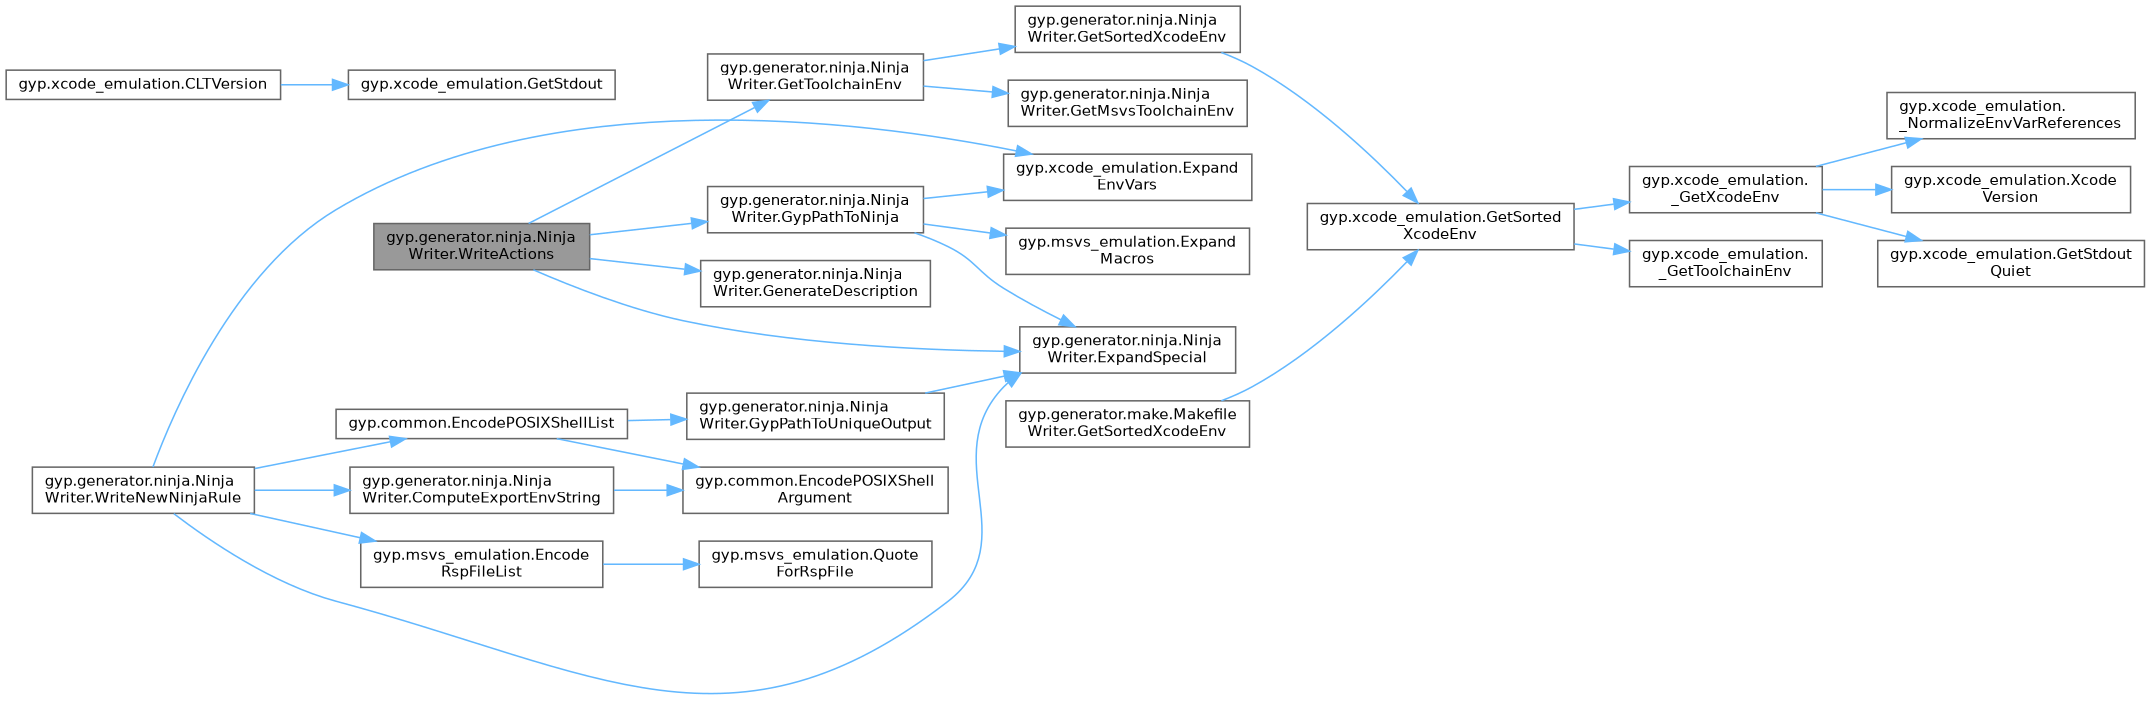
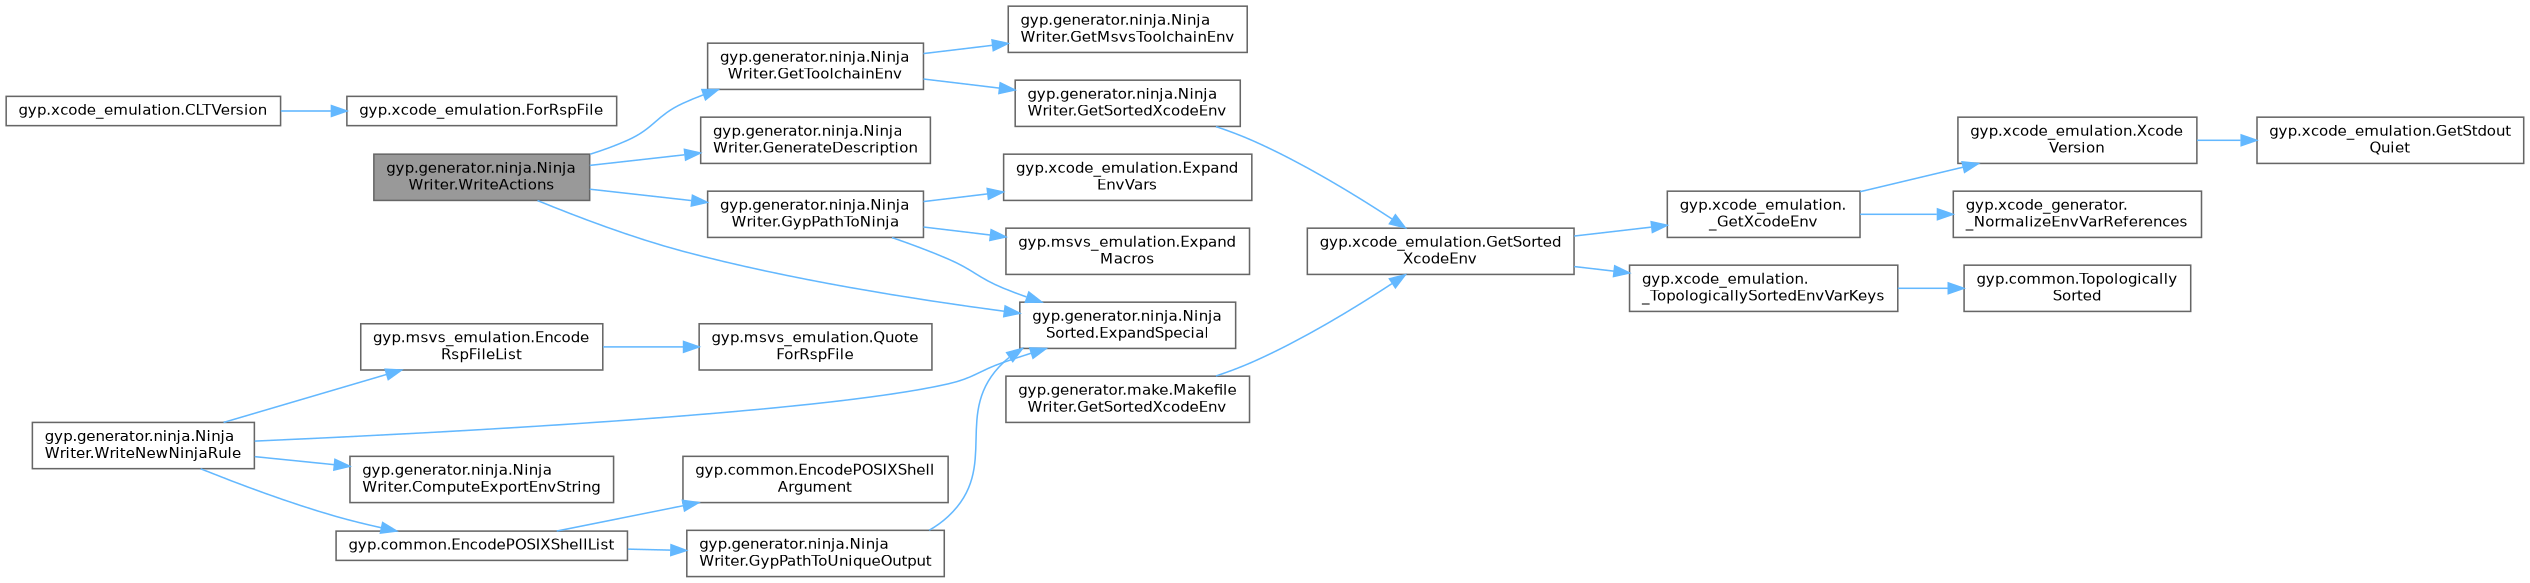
node "gyp.xcode_emulation.GetStdout": label "gyp.xcode_emulation.GetStdout" -> "gyp.xcode_emulation.ForRspFile"
node "gyp.xcode_emulation. _NormalizeEnvVarReferences": label "gyp.xcode_emulation. _NormalizeEnvVarReferences" -> "gyp.xcode_generator. _NormalizeEnvVarReferences"
edge "gyp.generator.ninja.Ninja Writer.WriteNewNinjaRule" -> "gyp.xcode_emulation.Expand EnvVars": removed
edge "gyp.xcode_emulation. _GetXcodeEnv" -> "gyp.xcode_emulation.GetStdout Quiet": now "gyp.xcode_emulation.Xcode Version" -> "gyp.xcode_emulation.GetStdout Quiet"
node "gyp.xcode_emulation. _GetToolchainEnv": label "gyp.xcode_emulation. _GetToolchainEnv" -> "gyp.xcode_emulation. _TopologicallySortedEnvVarKeys"
node "gyp.common.Topologically Sorted": added
node "gyp.generator.ninja.Ninja Writer.ExpandSpecial": label "gyp.generator.ninja.Ninja Writer.ExpandSpecial" -> "gyp.generator.ninja.Ninja Sorted.ExpandSpecial"
edge "gyp.generator.ninja.Ninja Writer.ComputeExportEnvString" -> "gyp.common.EncodePOSIXShell Argument": removed
